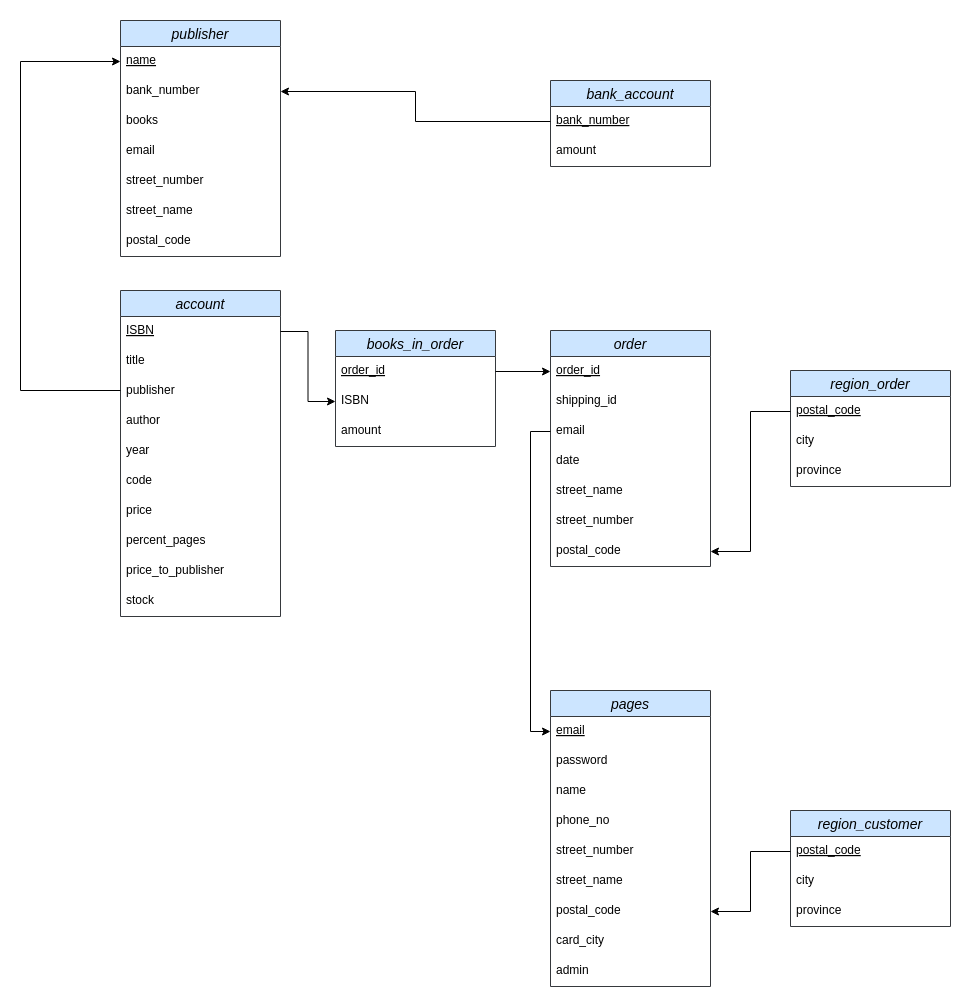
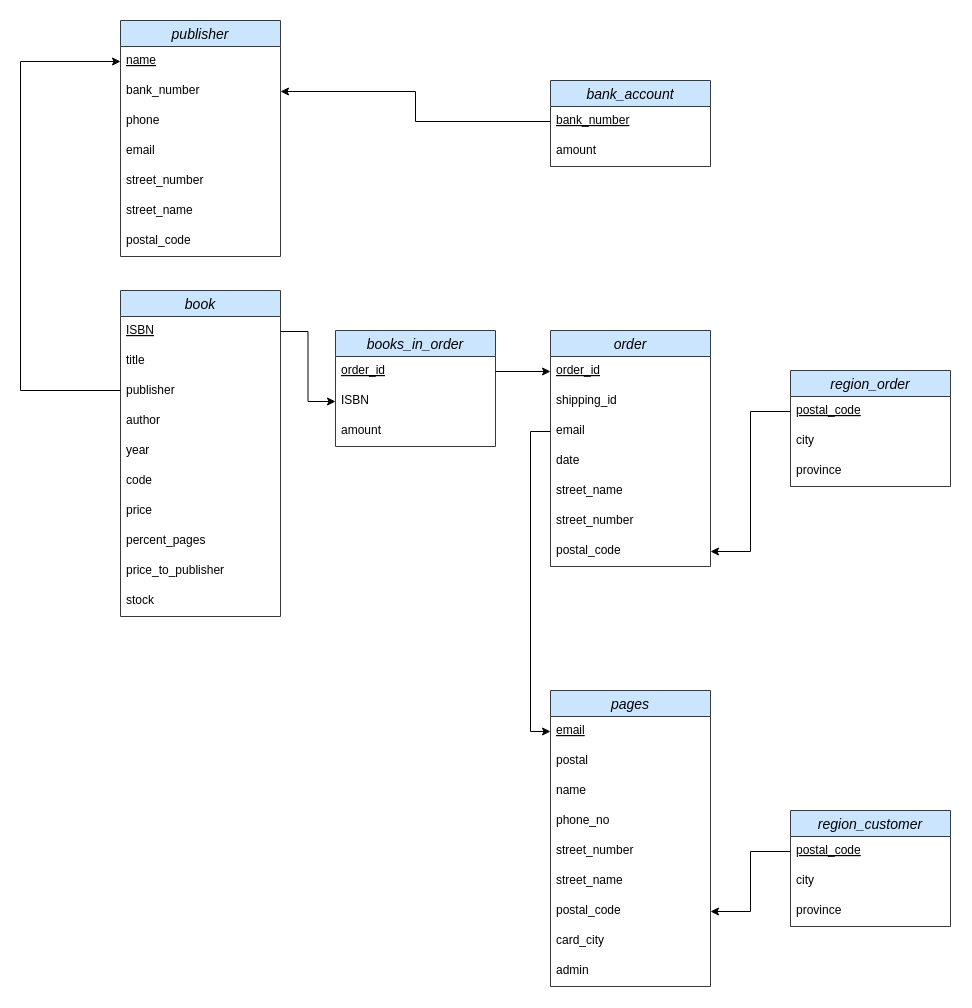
node "books": label "books" -> "phone"
node "account": label "account" -> "book"
node "password": label "password" -> "postal"
